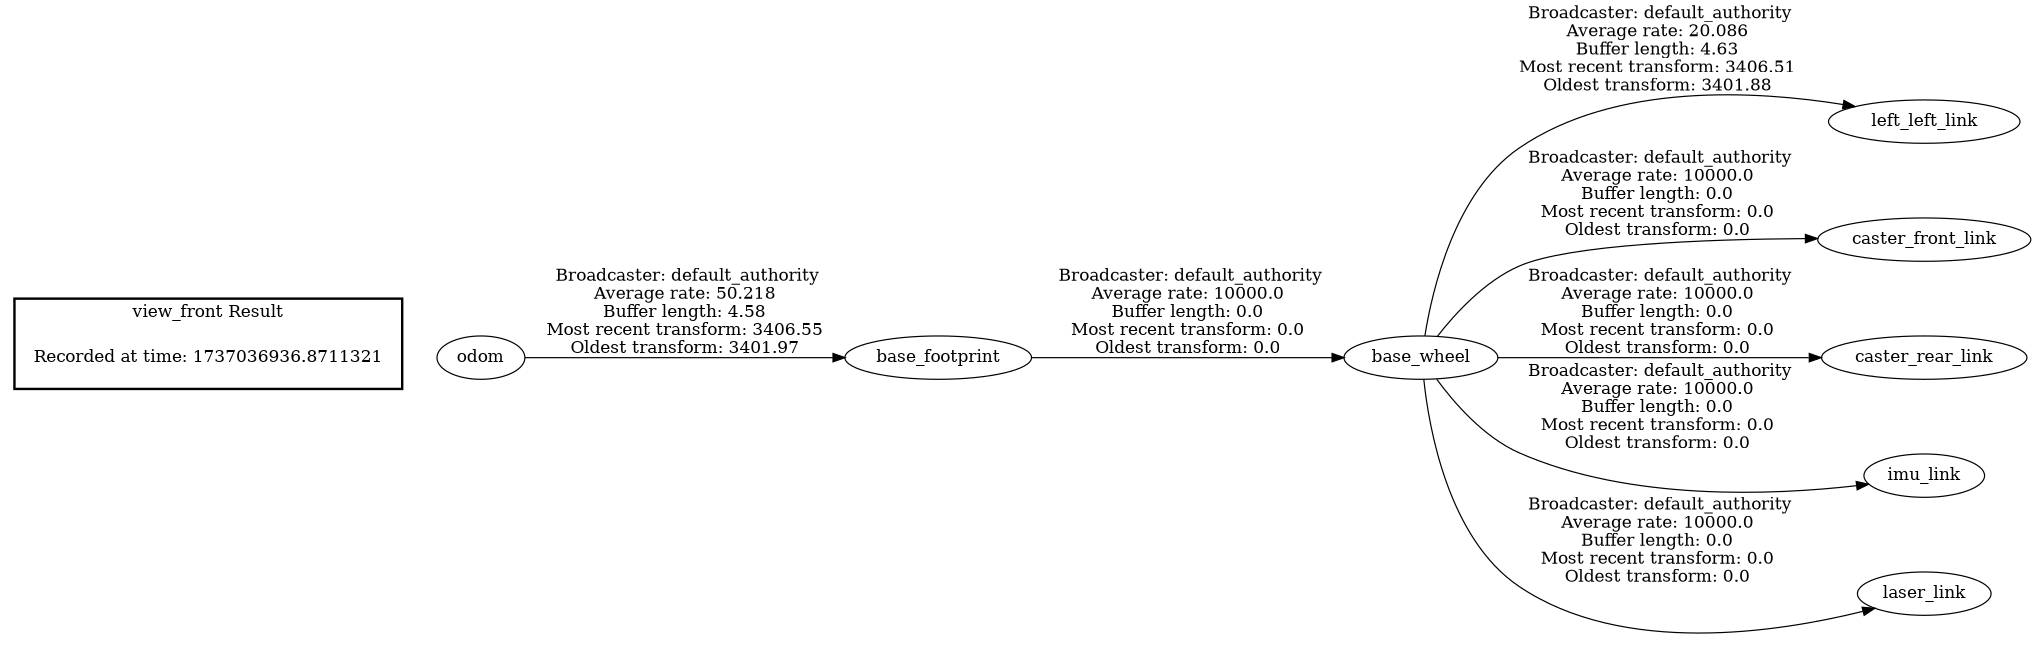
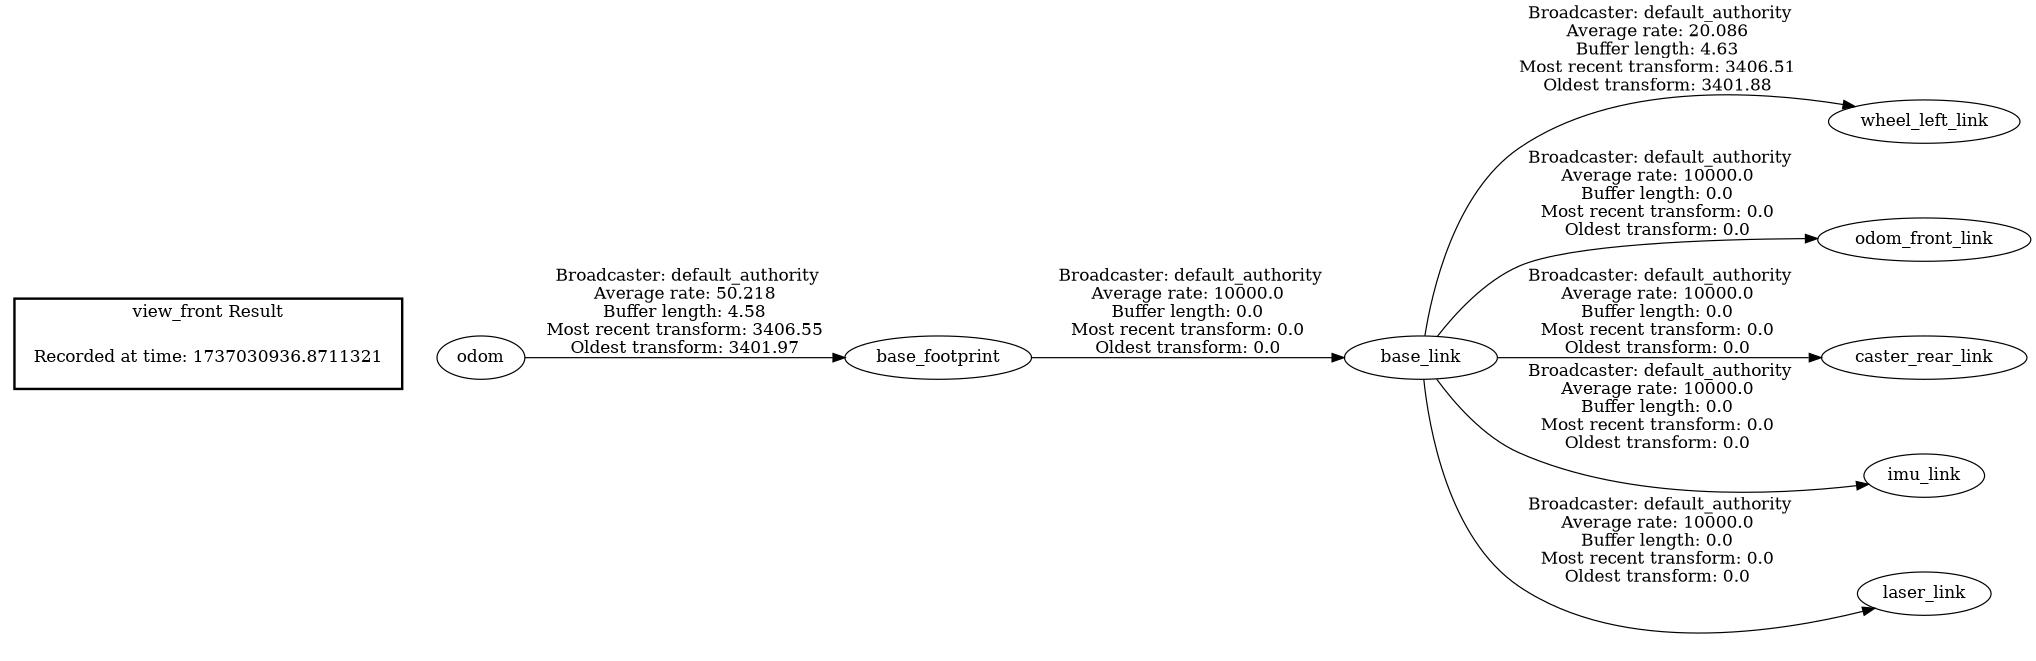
node "left_left_link": label "left_left_link" -> "wheel_left_link"
node "caster_front_link": label "caster_front_link" -> "odom_front_link"
node "Recorded at time: 1737036936.8711321": label "Recorded at time: 1737036936.8711321" -> "Recorded at time: 1737030936.8711321"
node "base_wheel": label "base_wheel" -> "base_link"
